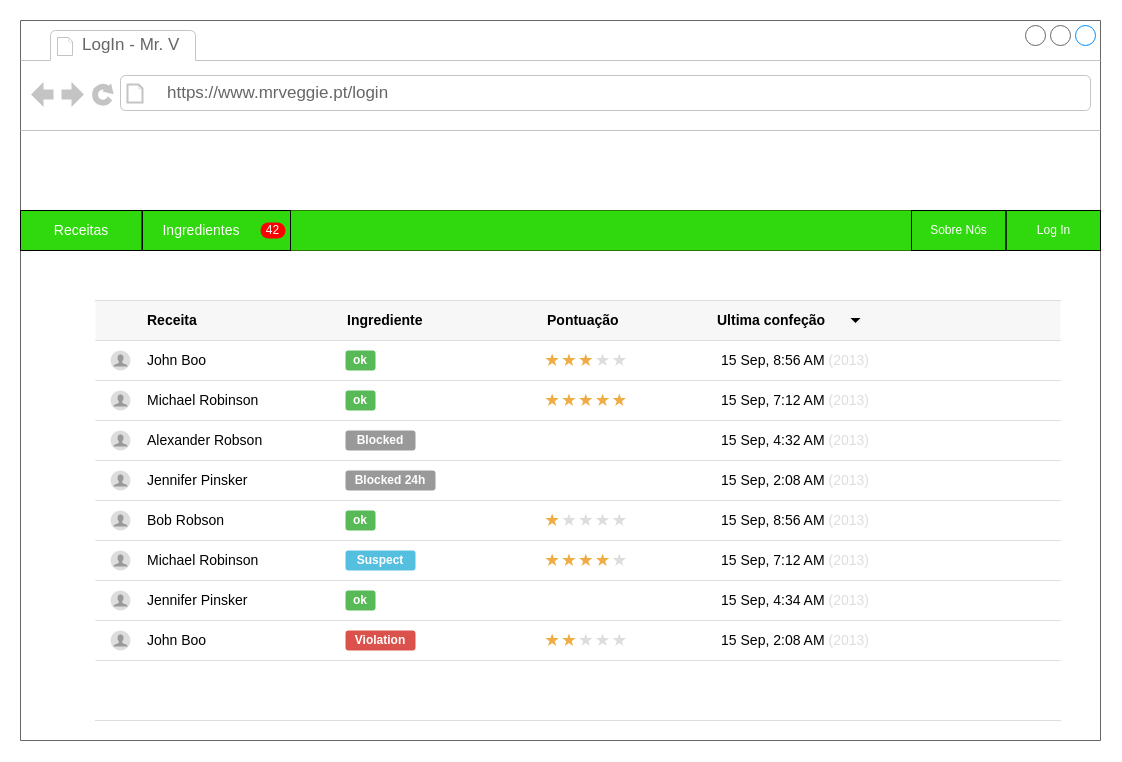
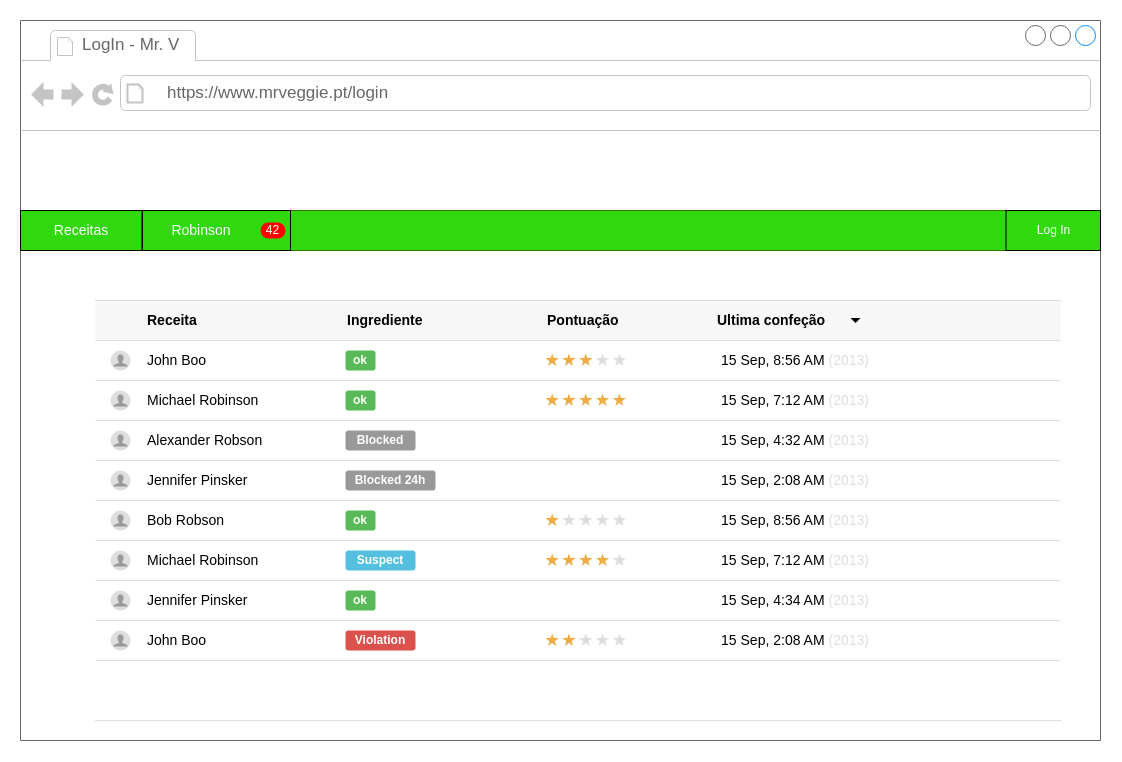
node "Ingredientes": label "Ingredientes" -> "Robinson"
node "Sobre Nós": removed
